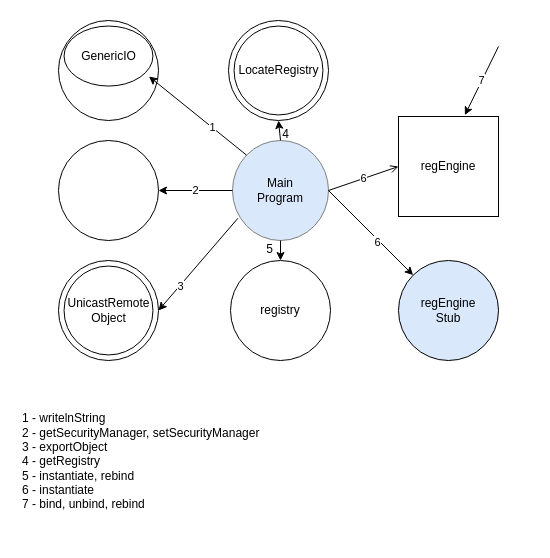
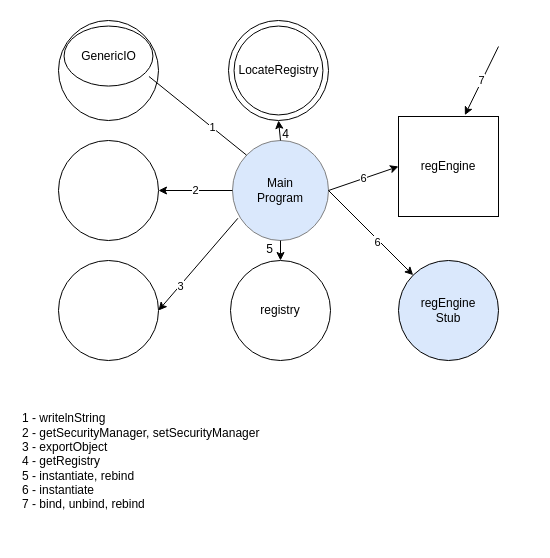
edge "Main Program" -> "GenericIO": arrowhead classic -> none
edge "Main Program" -> "regEngine": arrowhead open -> classic
node "UnicastRemote Object": removed
